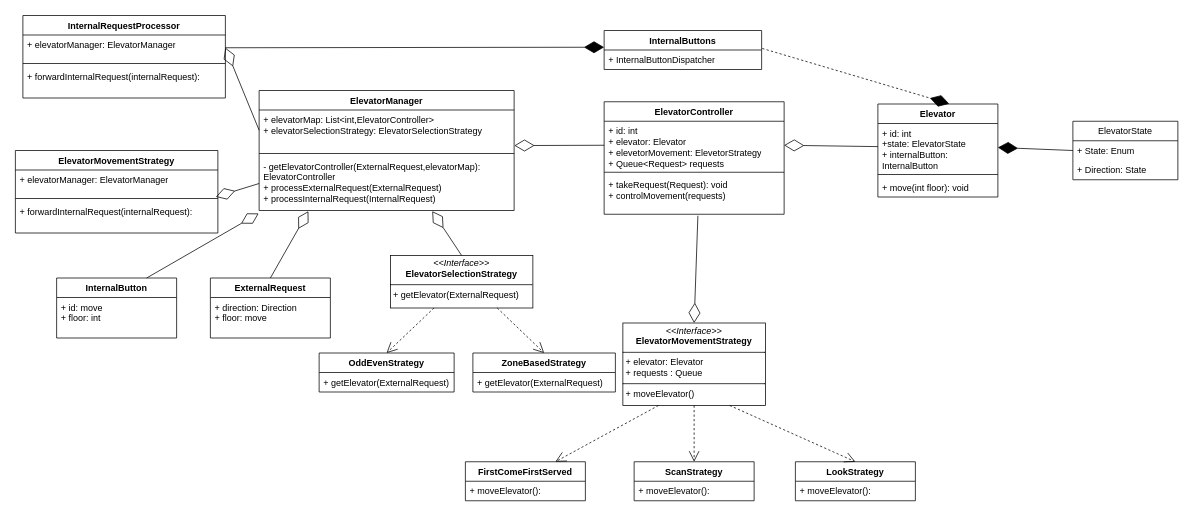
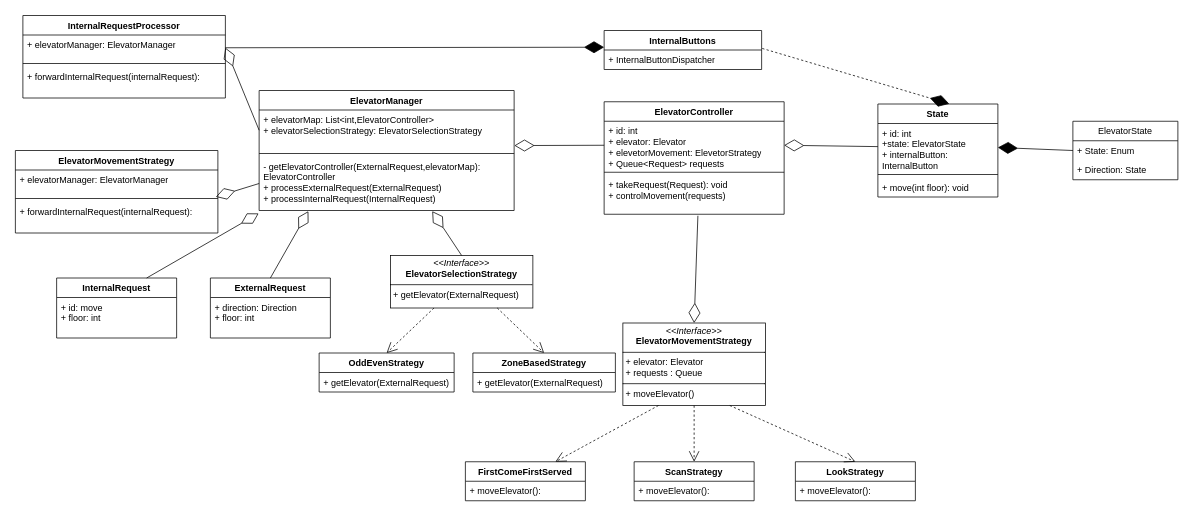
node "Elevator": label "Elevator" -> "State"
node "InternalButton": label "InternalButton" -> "InternalRequest"
node "+ direction: Direction + floor: move": label "+ direction: Direction + floor: move" -> "+ direction: Direction + floor: int"
